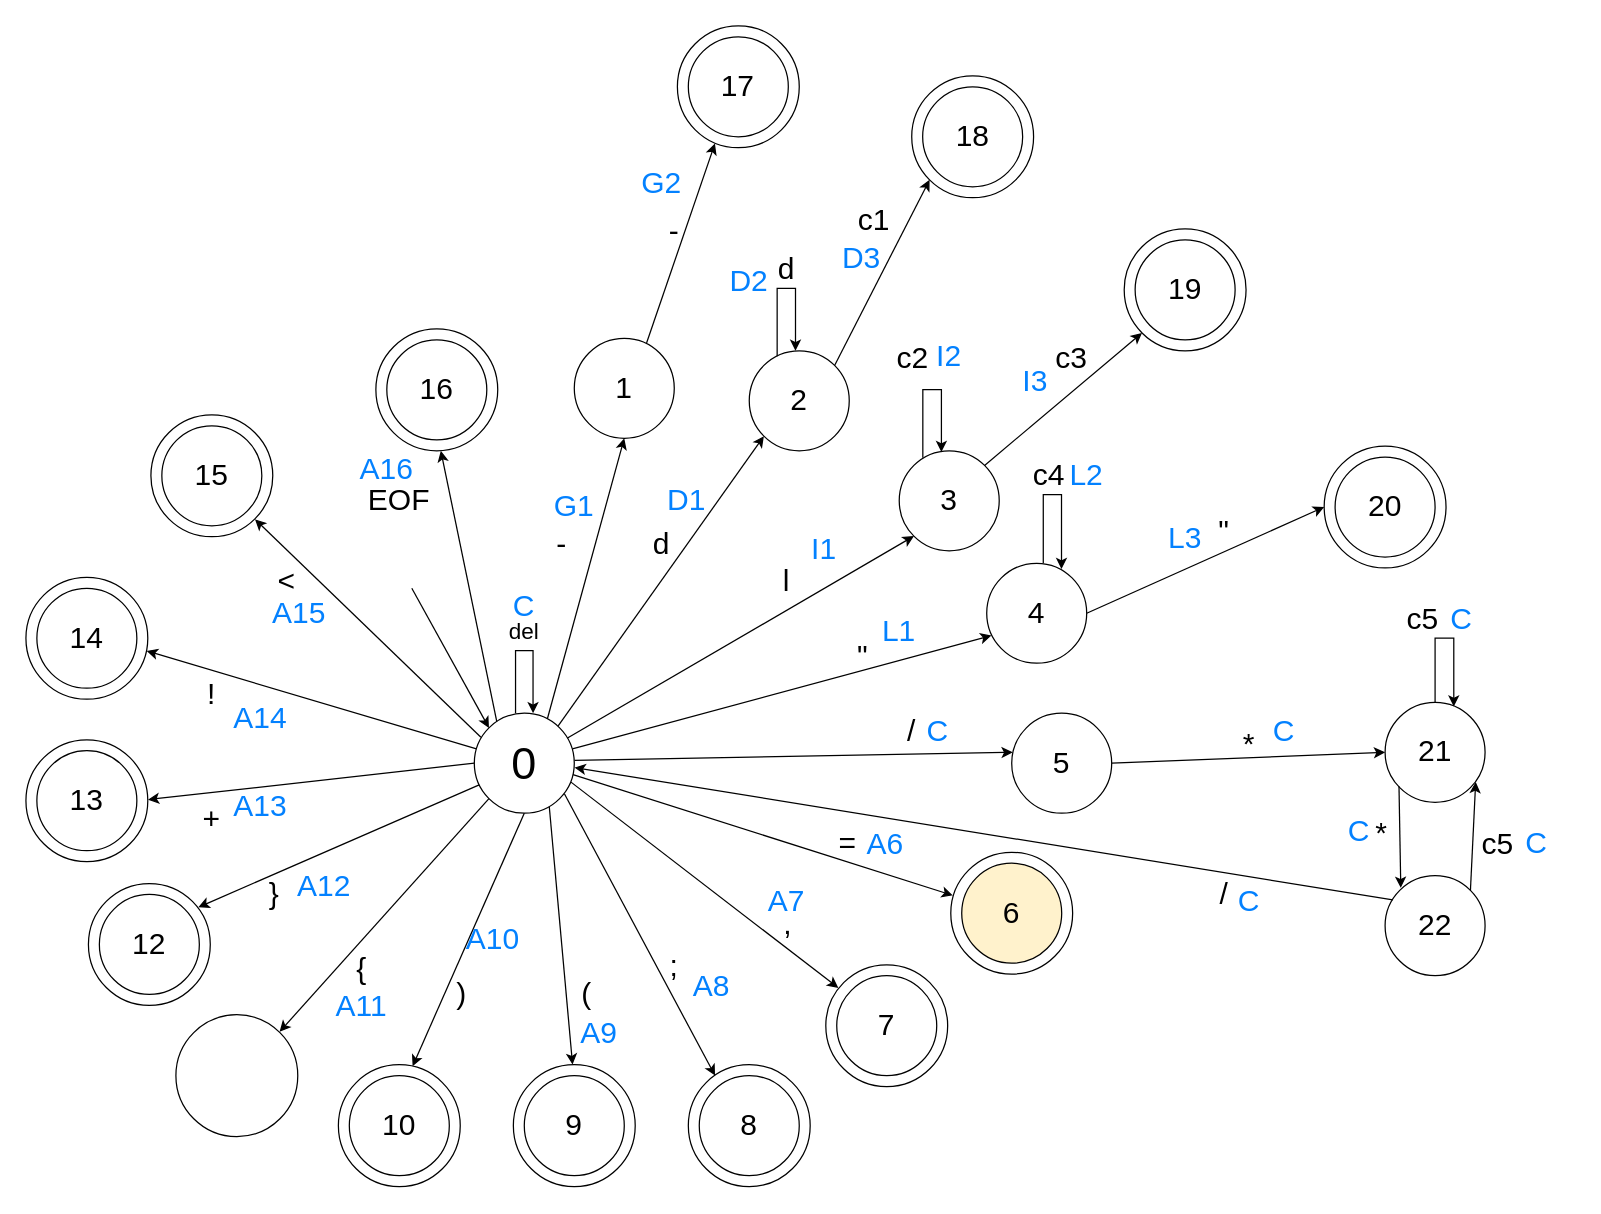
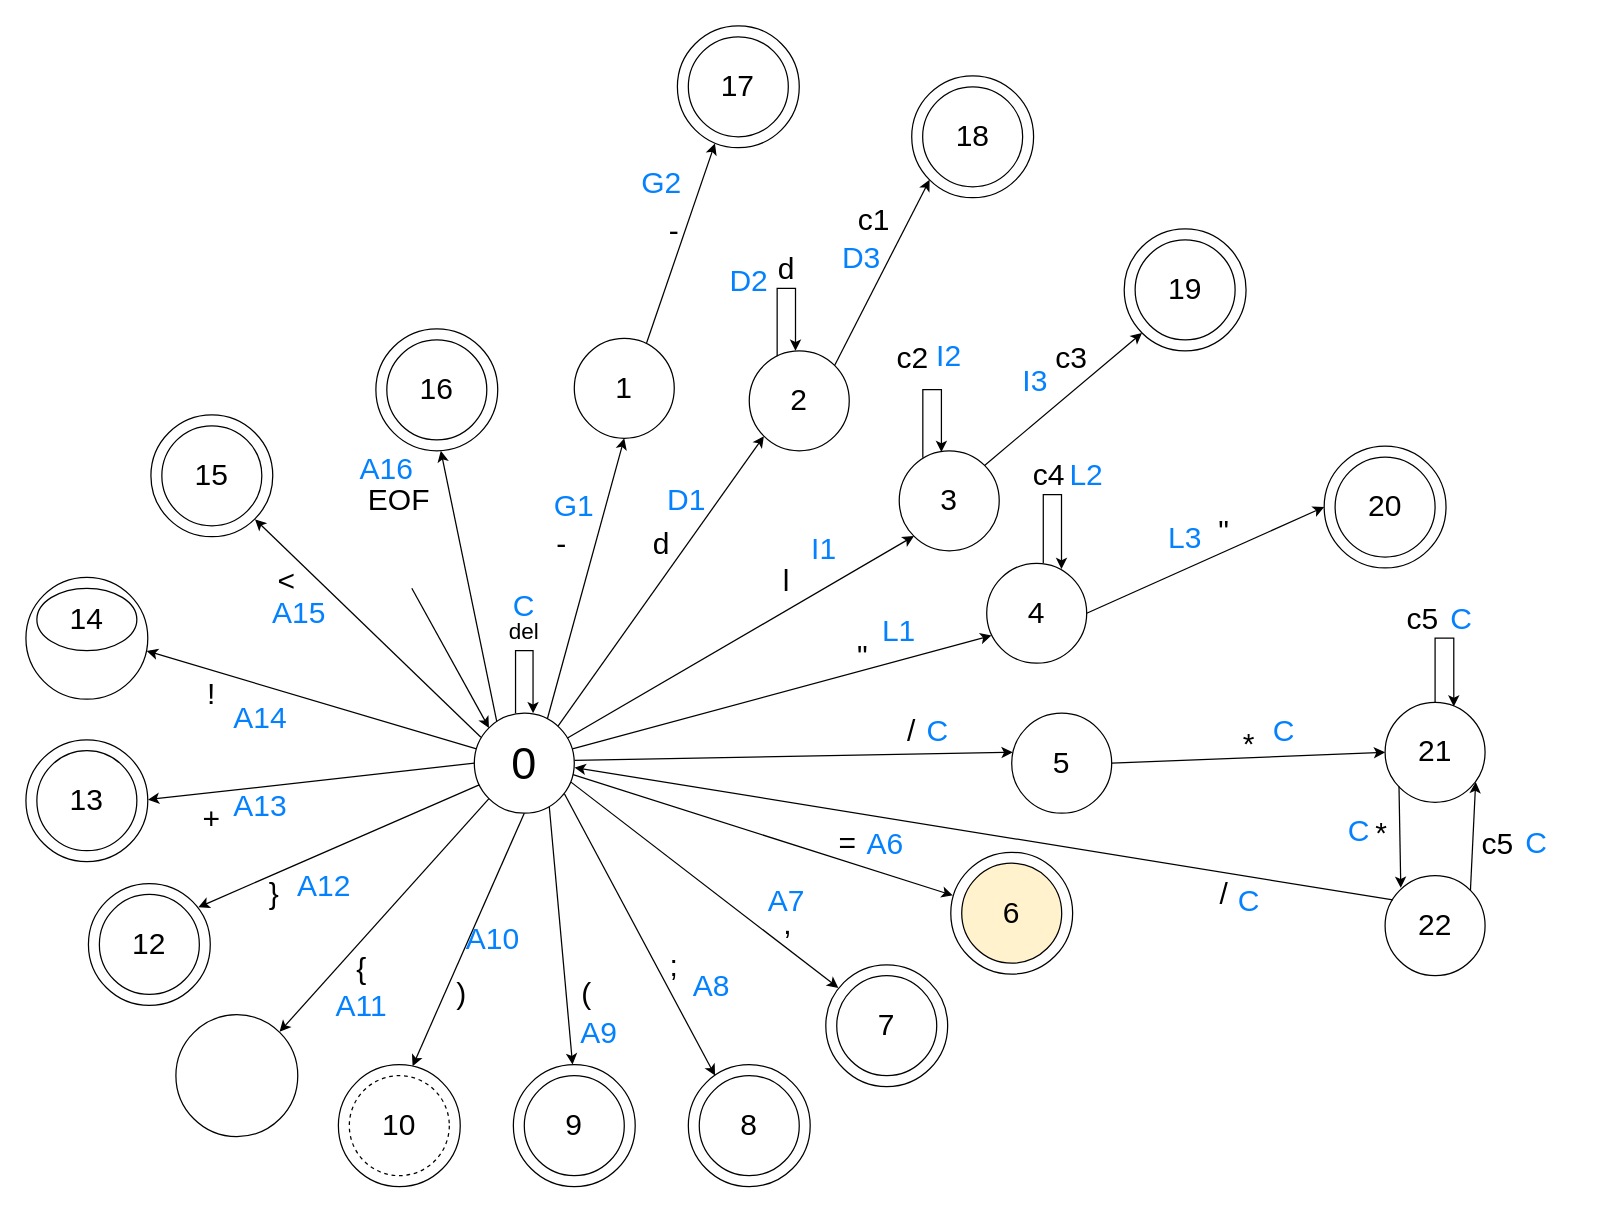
node "14": size 100x100 -> 100x63
node "10": style solid -> dashed
